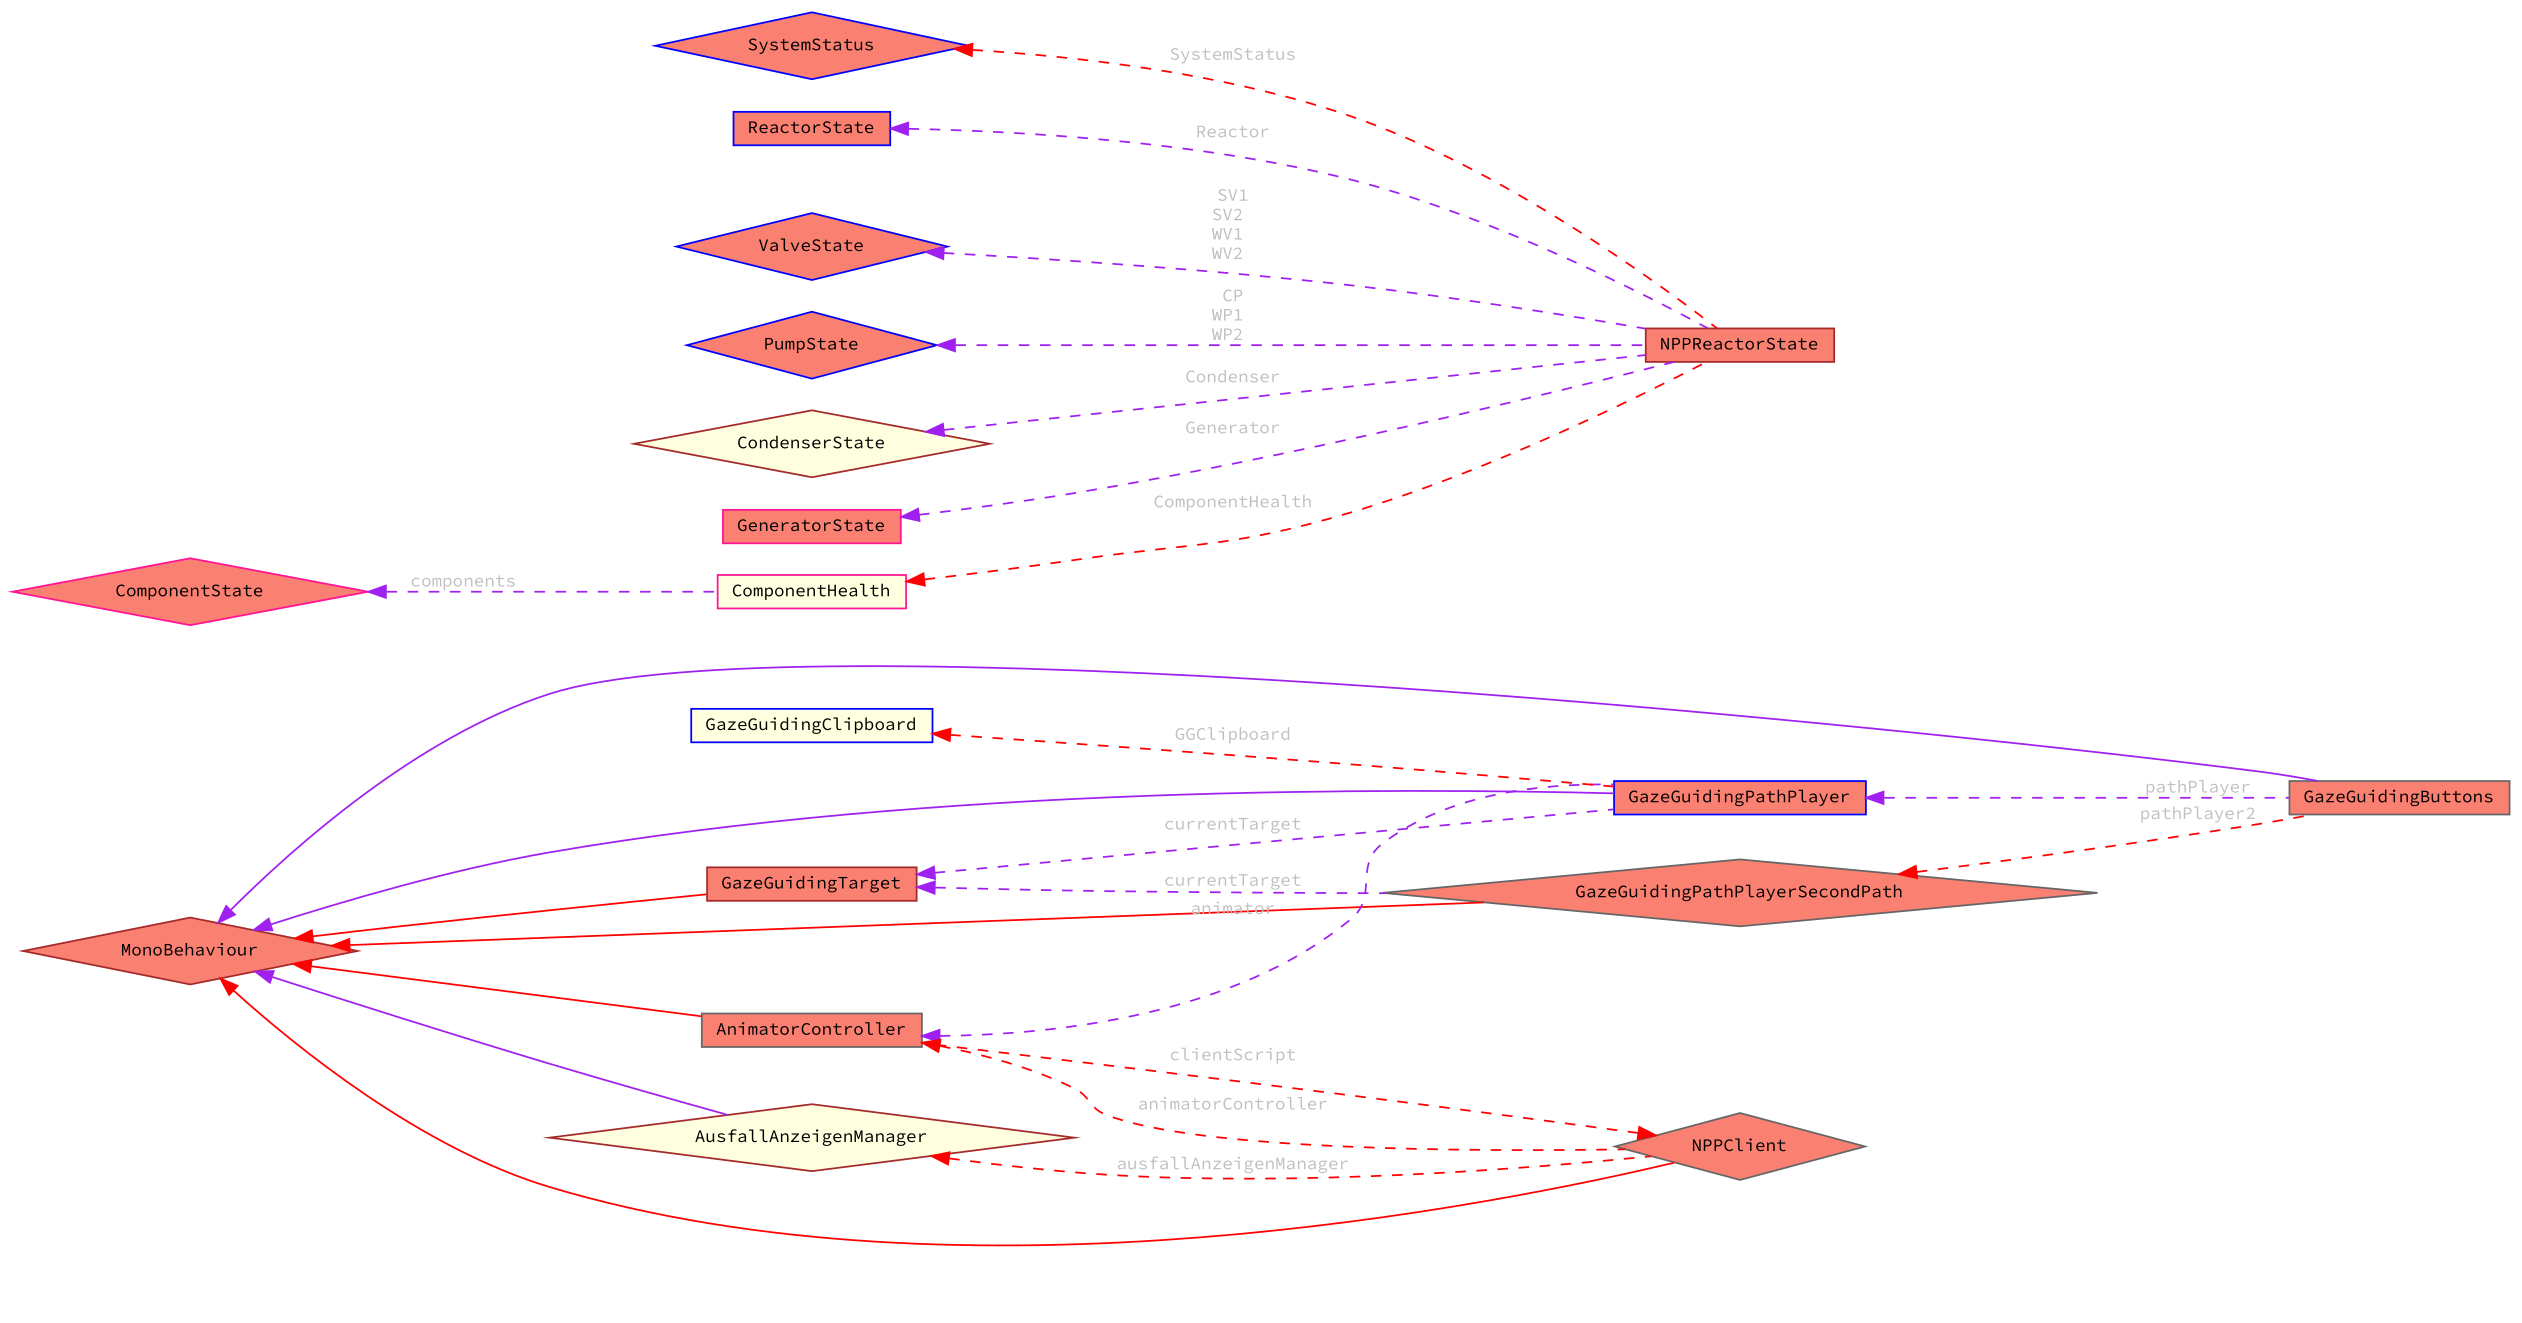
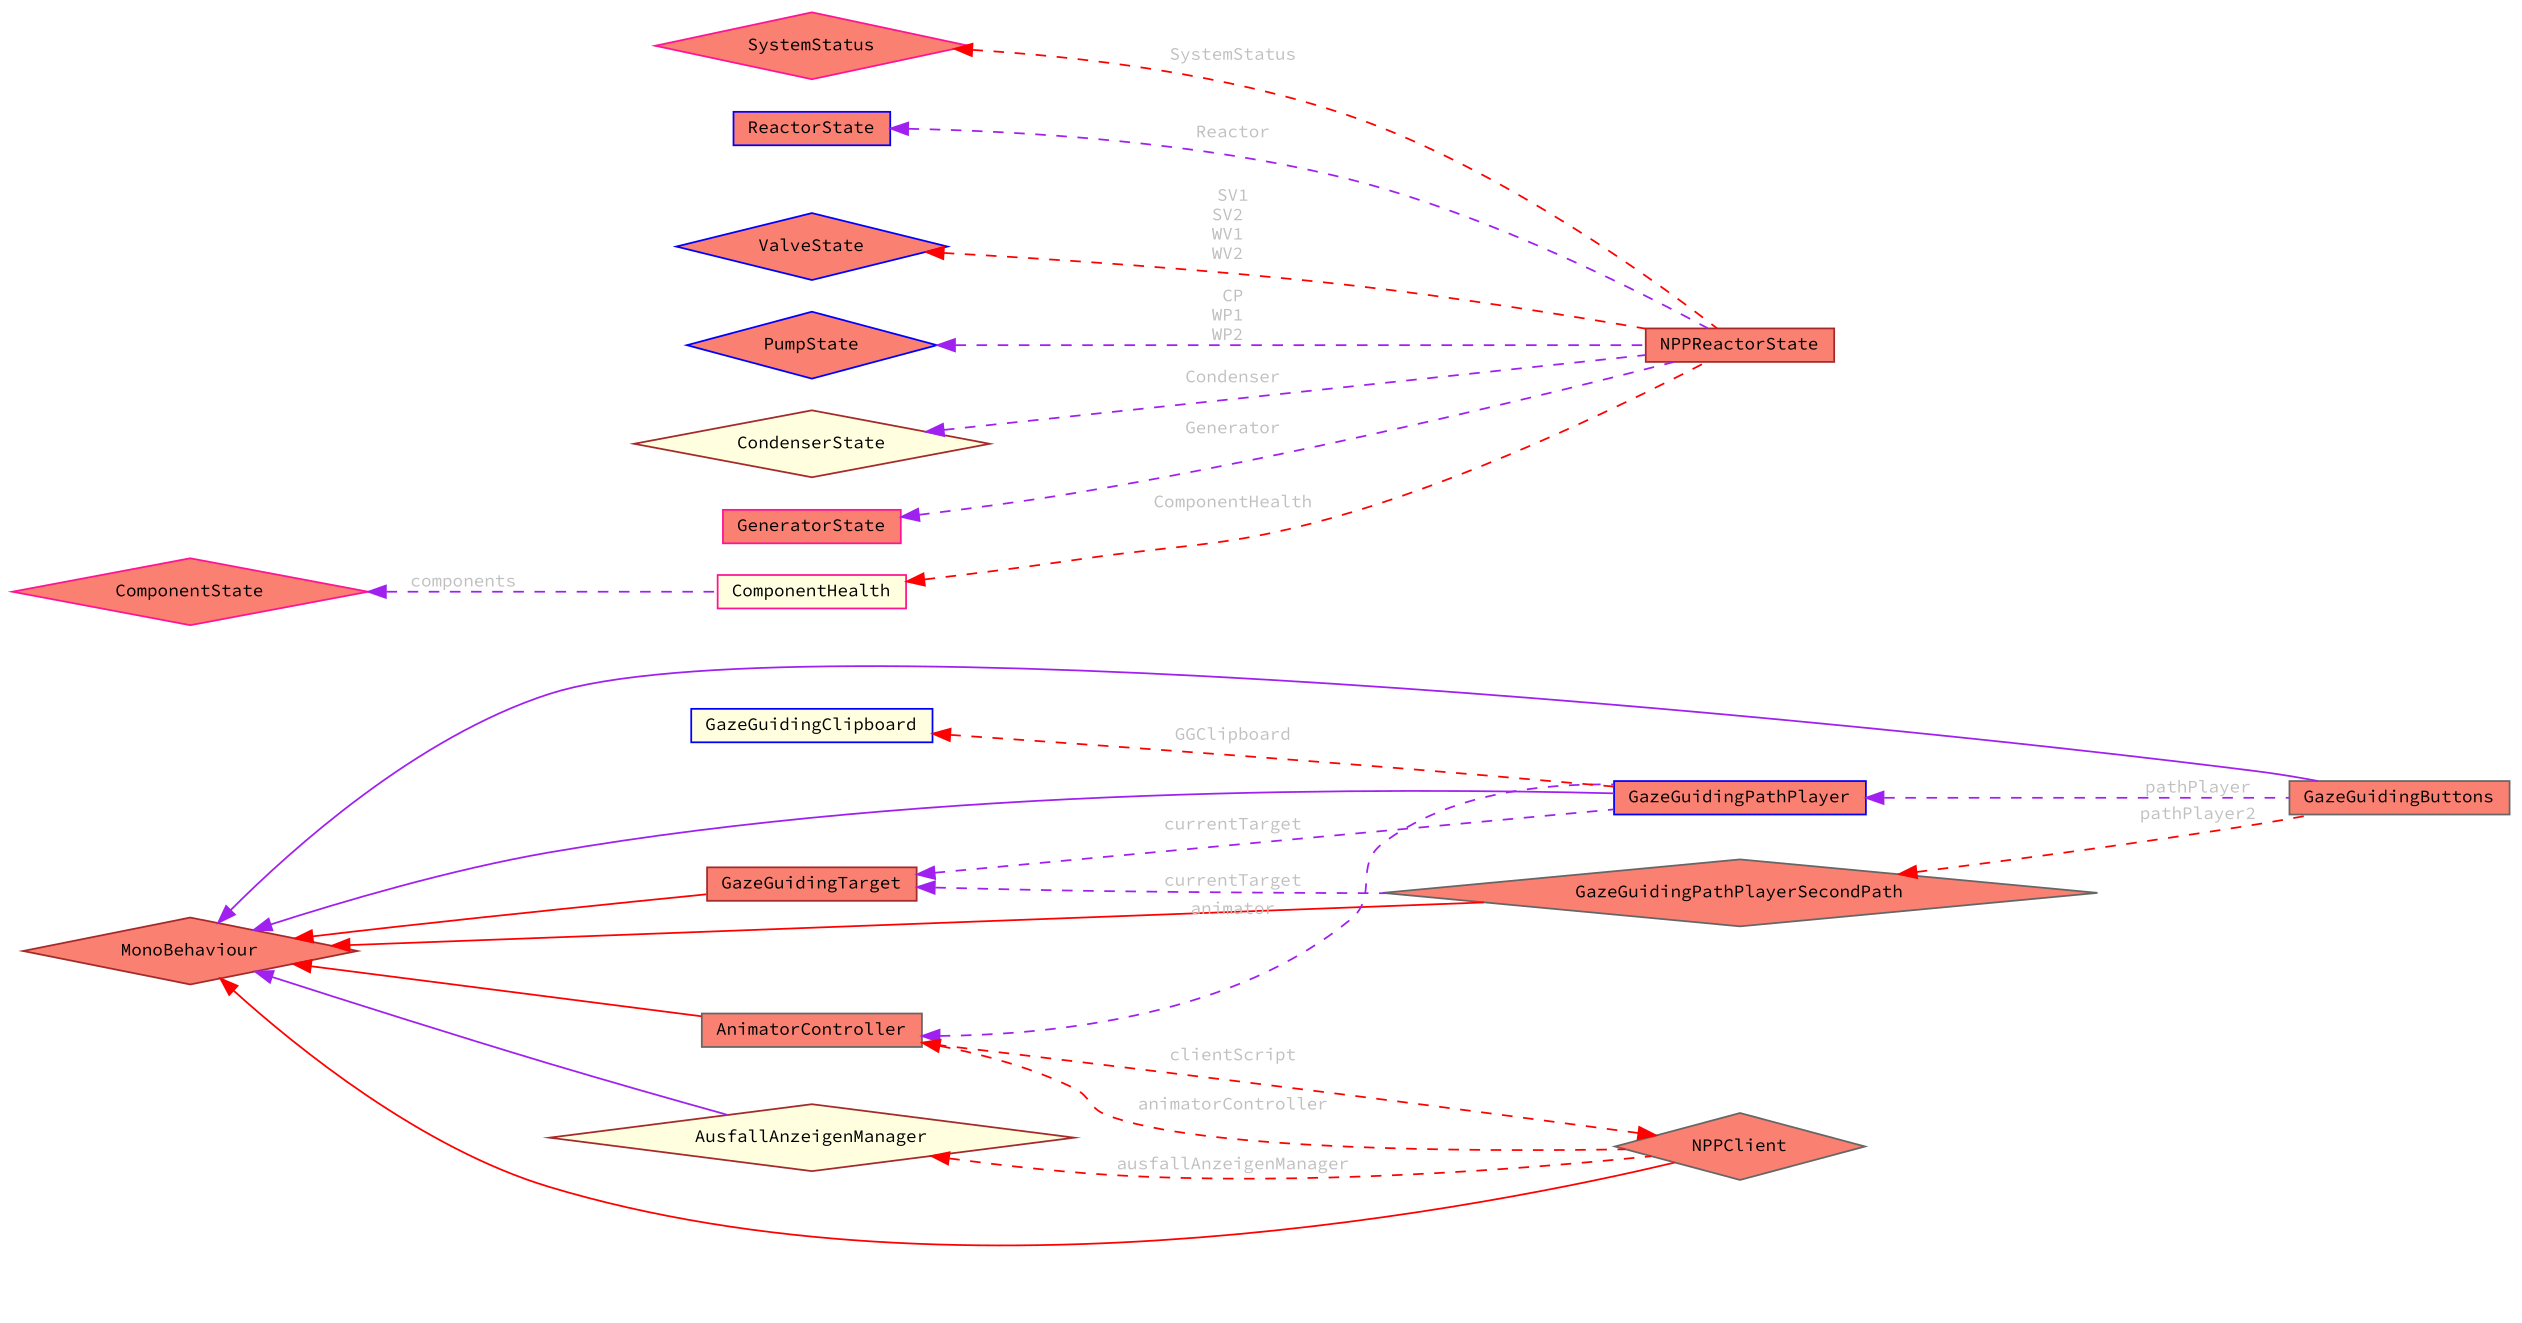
node "SystemStatus": color blue -> deeppink
edge "NPPReactorState" -> "ValveState": color purple -> red
